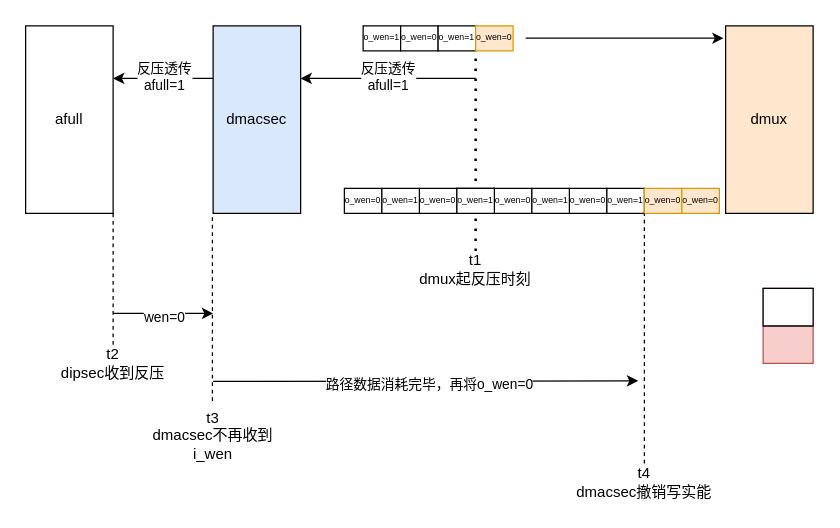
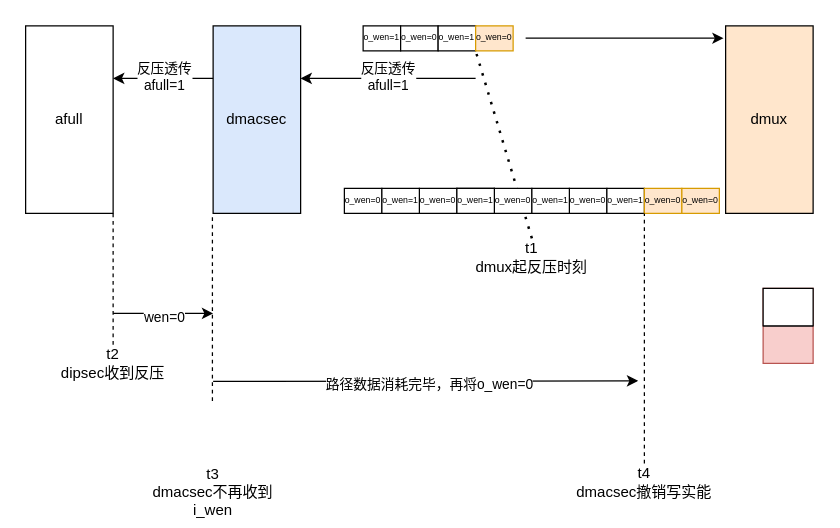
node "t1 dmux起反压时刻": moved (476, 269) -> (532, 257)
node "t3 dmacsec不再收到i_wen": moved (213, 436) -> (213, 492)
